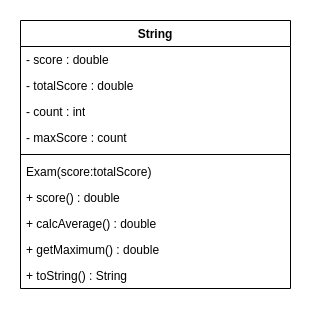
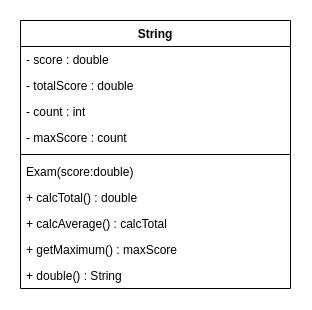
node "Exam(score:totalScore)": label "Exam(score:totalScore)" -> "Exam(score:double)"
node "+ score() : double": label "+ score() : double" -> "+ calcTotal() : double"
node "+ calcAverage() : double": label "+ calcAverage() : double" -> "+ calcAverage() : calcTotal"
node "+ getMaximum() : double": label "+ getMaximum() : double" -> "+ getMaximum() : maxScore"
node "+ toString() : String": label "+ toString() : String" -> "+ double() : String"
